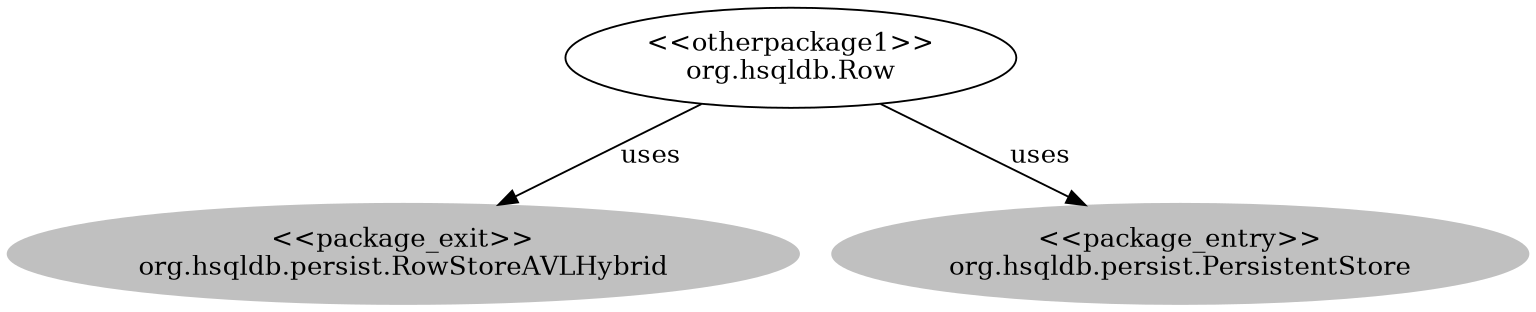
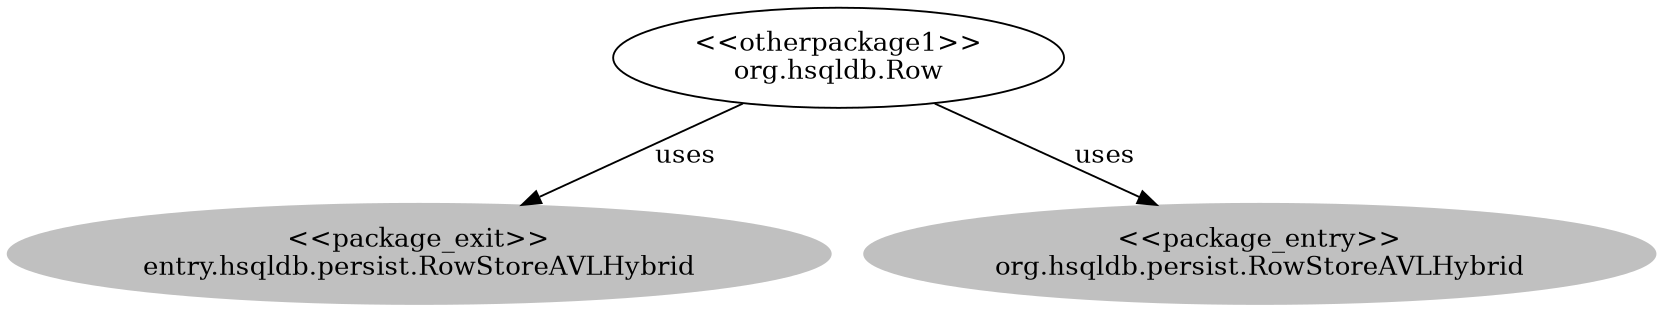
node "<<package_exit>> org.hsqldb.persist.RowStoreAVLHybrid": label "<<package_exit>> org.hsqldb.persist.RowStoreAVLHybrid" -> "<<package_exit>> entry.hsqldb.persist.RowStoreAVLHybrid"
node "<<package_entry>> org.hsqldb.persist.PersistentStore": label "<<package_entry>> org.hsqldb.persist.PersistentStore" -> "<<package_entry>> org.hsqldb.persist.RowStoreAVLHybrid"
